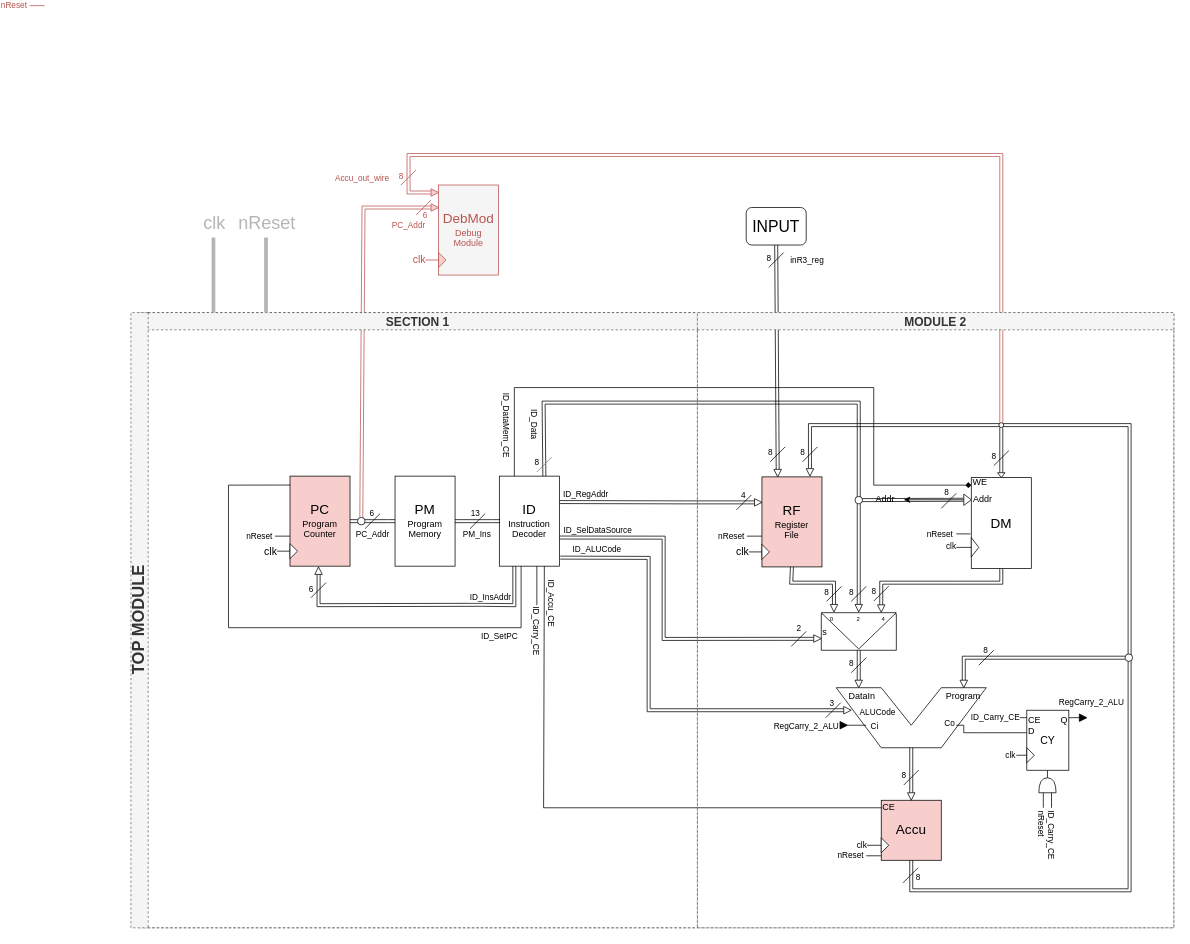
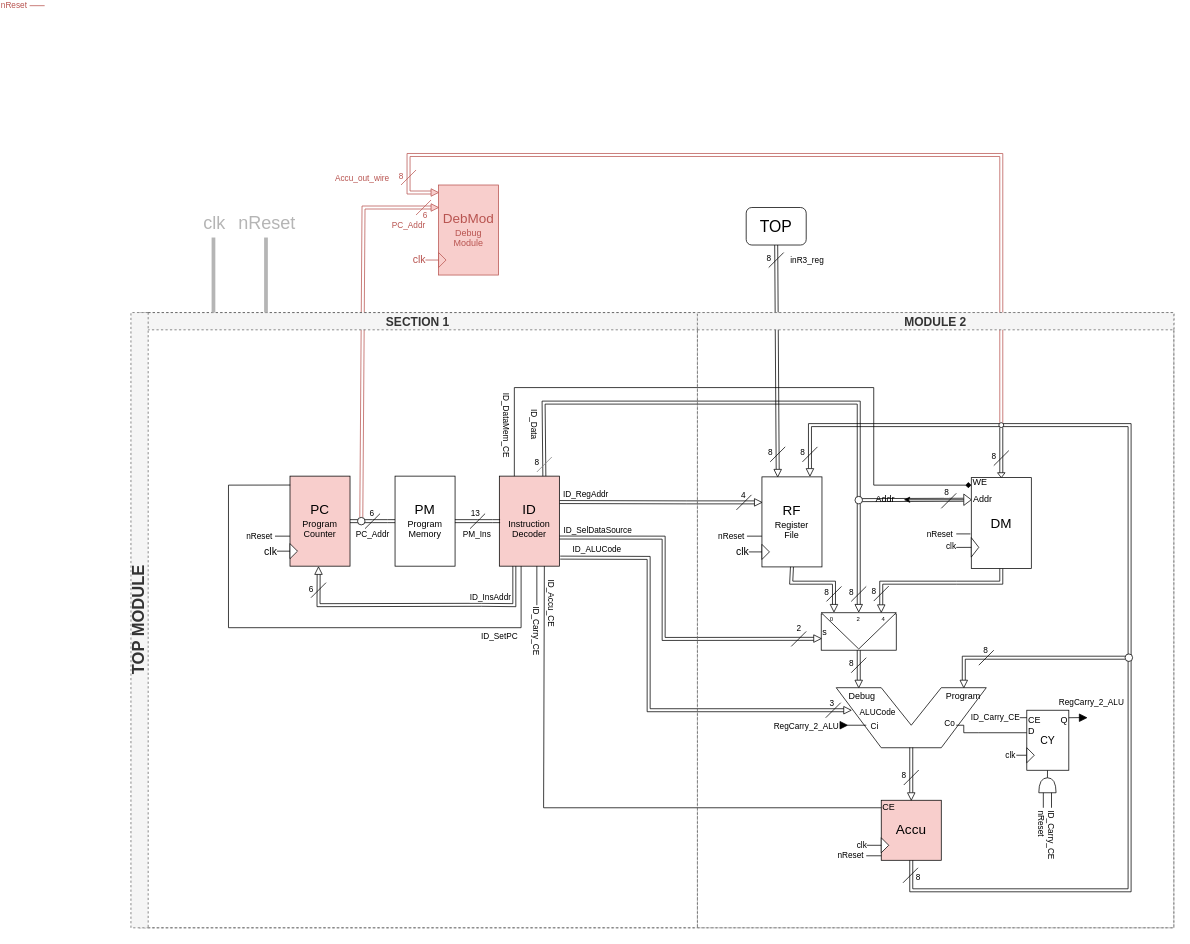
node "INPUT": label "INPUT" -> "TOP"
node "DebMod Debug Module": fillcolor #f5f5f5 -> #f8cecc
node "ID Instruction Decoder": fillcolor #ffffff -> #f8cecc
node "RF Register File": fillcolor #f8cecc -> #ffffff
node "DataIn": label "DataIn" -> "Debug"
